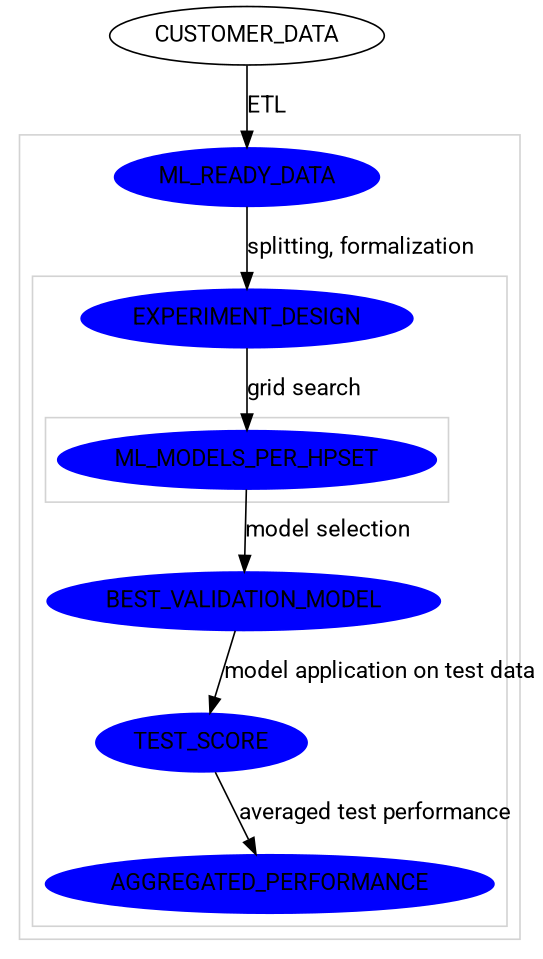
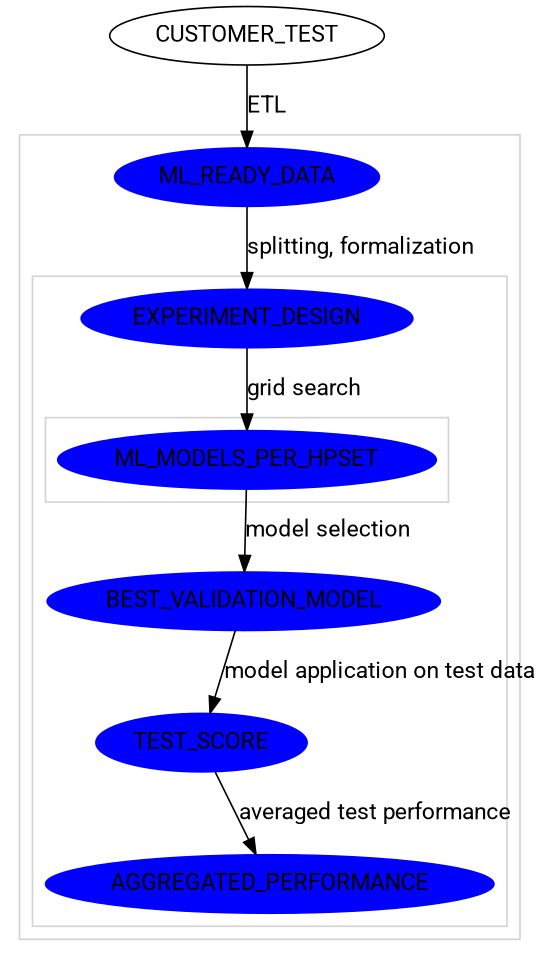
node "CUSTOMER_DATA": label "CUSTOMER_DATA" -> "CUSTOMER_TEST"
